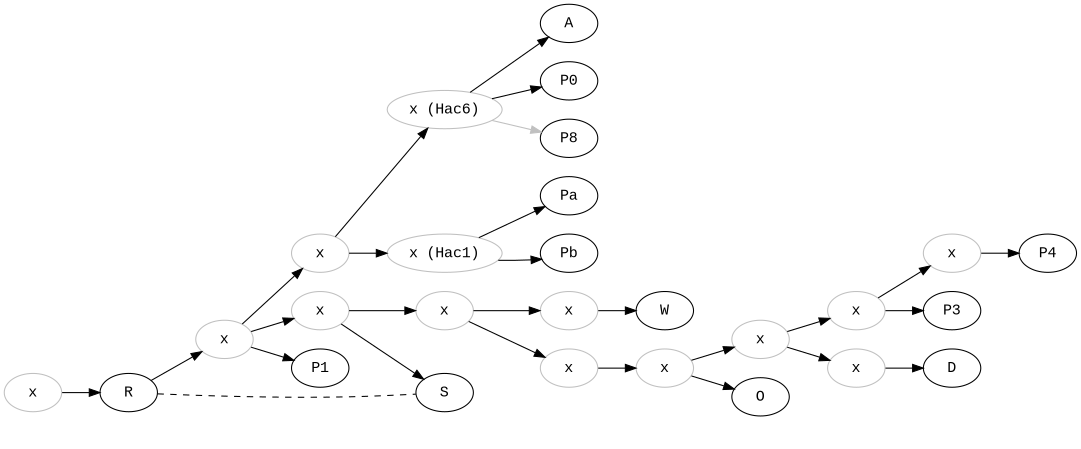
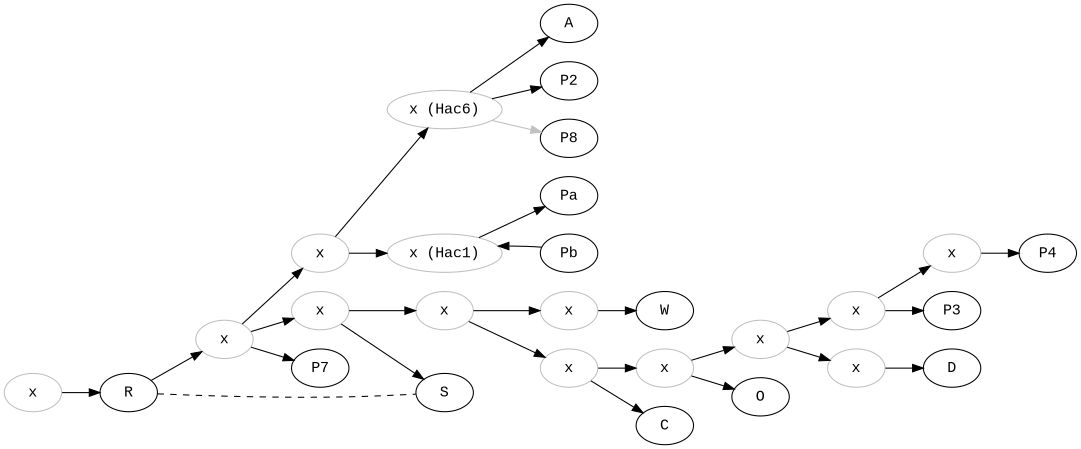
node "P0": label "P0" -> "P2"
edge "x (Hac1)" -> "Pb": reversed
node "P1": label "P1" -> "P7"
node "C": added
